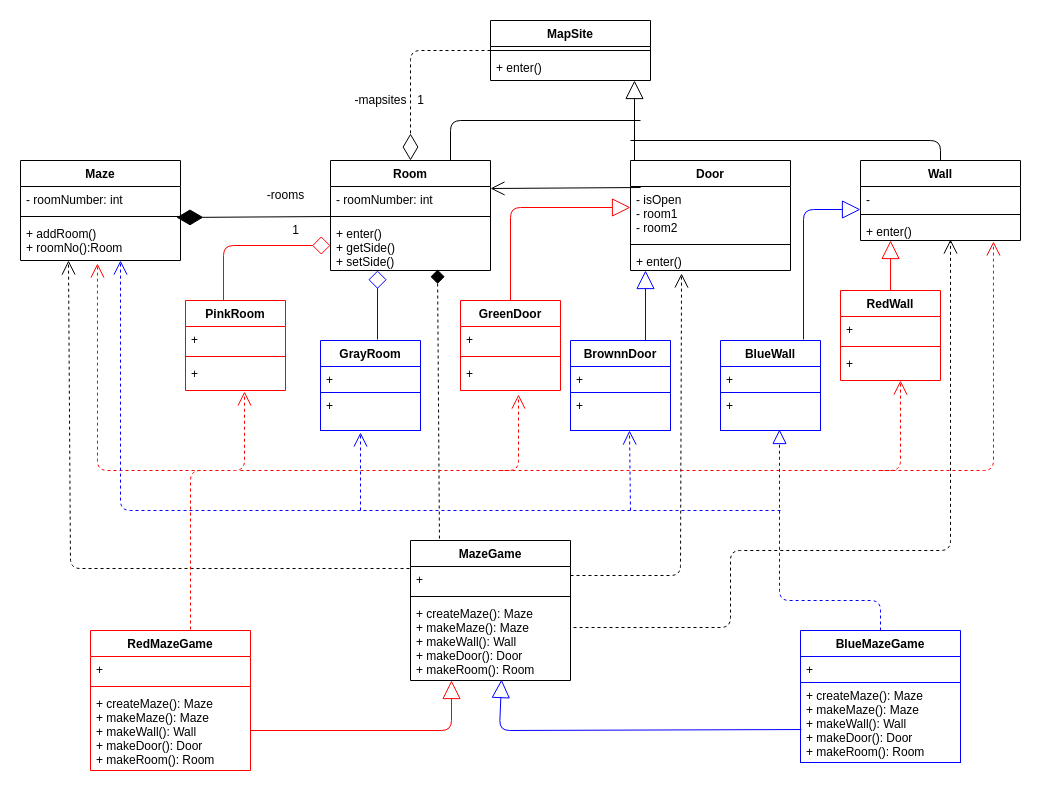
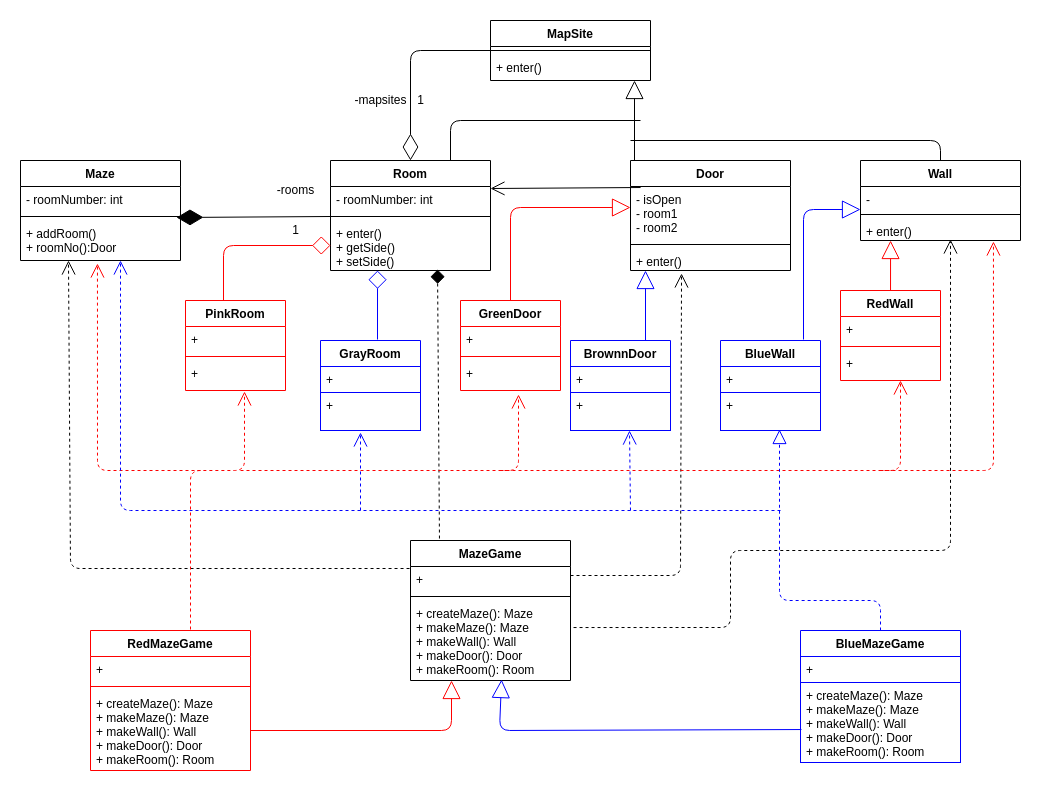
edge "MapSite" -> "Room": style dashed -> solid
node "-rooms": moved (286, 196) -> (296, 191)
node "+ addRoom() + roomNo():Room": label "+ addRoom() + roomNo():Room" -> "+ addRoom() + roomNo():Door"
